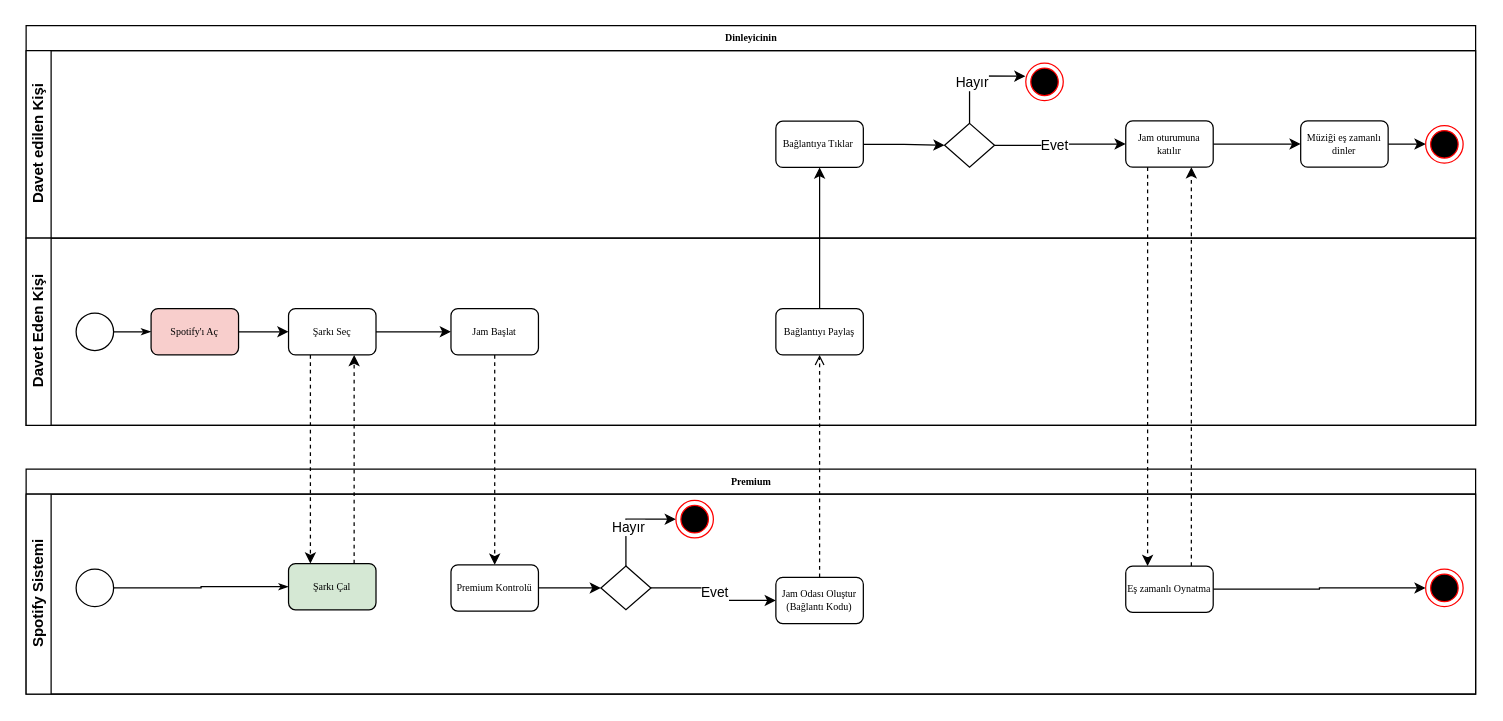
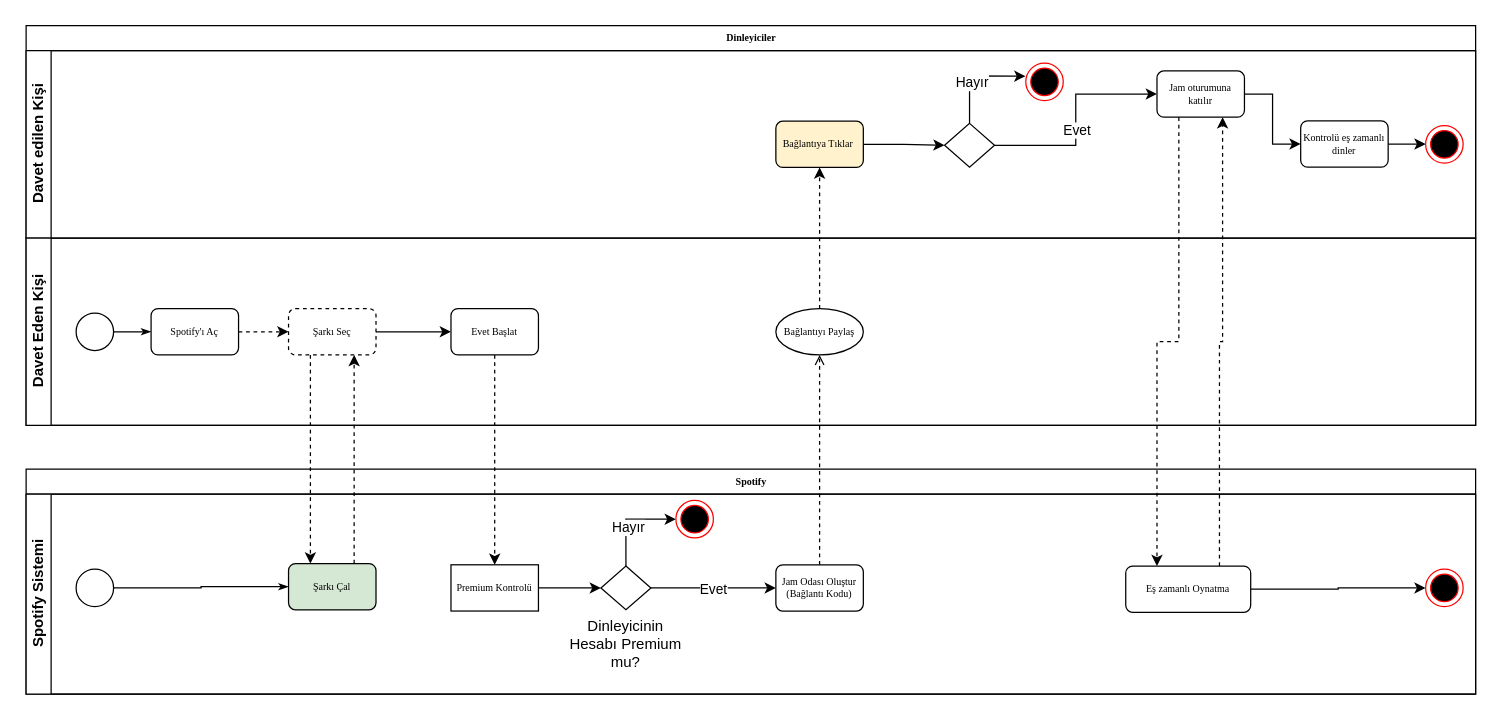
node "Dinleyicinin": label "Dinleyicinin" -> "Dinleyiciler"
node "Bağlantıya Tıklar": fillcolor #ffffff -> #fff2cc
node "Jam oturumuna katılır": moved (1169, 144) -> (1201, 94)
node "Müziği eş zamanlı dinler": label "Müziği eş zamanlı dinler" -> "Kontrolü eş zamanlı dinler"
edge "Bağlantıyı Paylaş" -> "Bağlantıya Tıklar": style solid -> dashed
node "Spotify'ı Aç": fillcolor #f8cecc -> #ffffff
edge "Spotify'ı Aç" -> "Şarkı Seç": style solid -> dashed
node "Şarkı Seç": style solid -> dashed
node "Jam Başlat": label "Jam Başlat" -> "Evet Başlat"
node "Bağlantıyı Paylaş": shape rounded rectangle -> ellipse
node "Premium": label "Premium" -> "Spotify"
node "Premium Kontrolü": shape rounded rectangle -> rectangle
node "Eş zamanlı Oynatma": size 88x46 -> 125x46
node "Jam Odası Oluştur (Bağlantı Kodu)": moved (819, 601) -> (819, 588)
node "Dinleyicinin Hesabı Premium mu?": added
